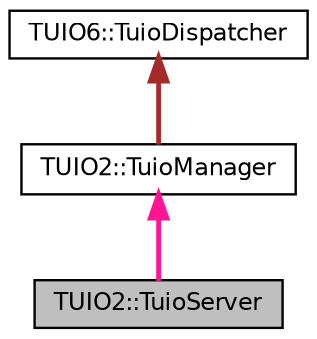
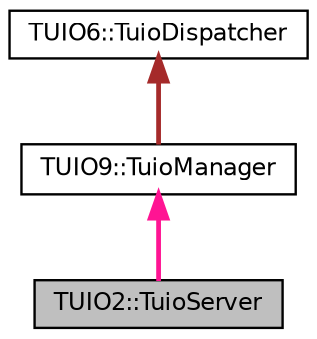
node "TUIO2::TuioManager": label "TUIO2::TuioManager" -> "TUIO9::TuioManager"
